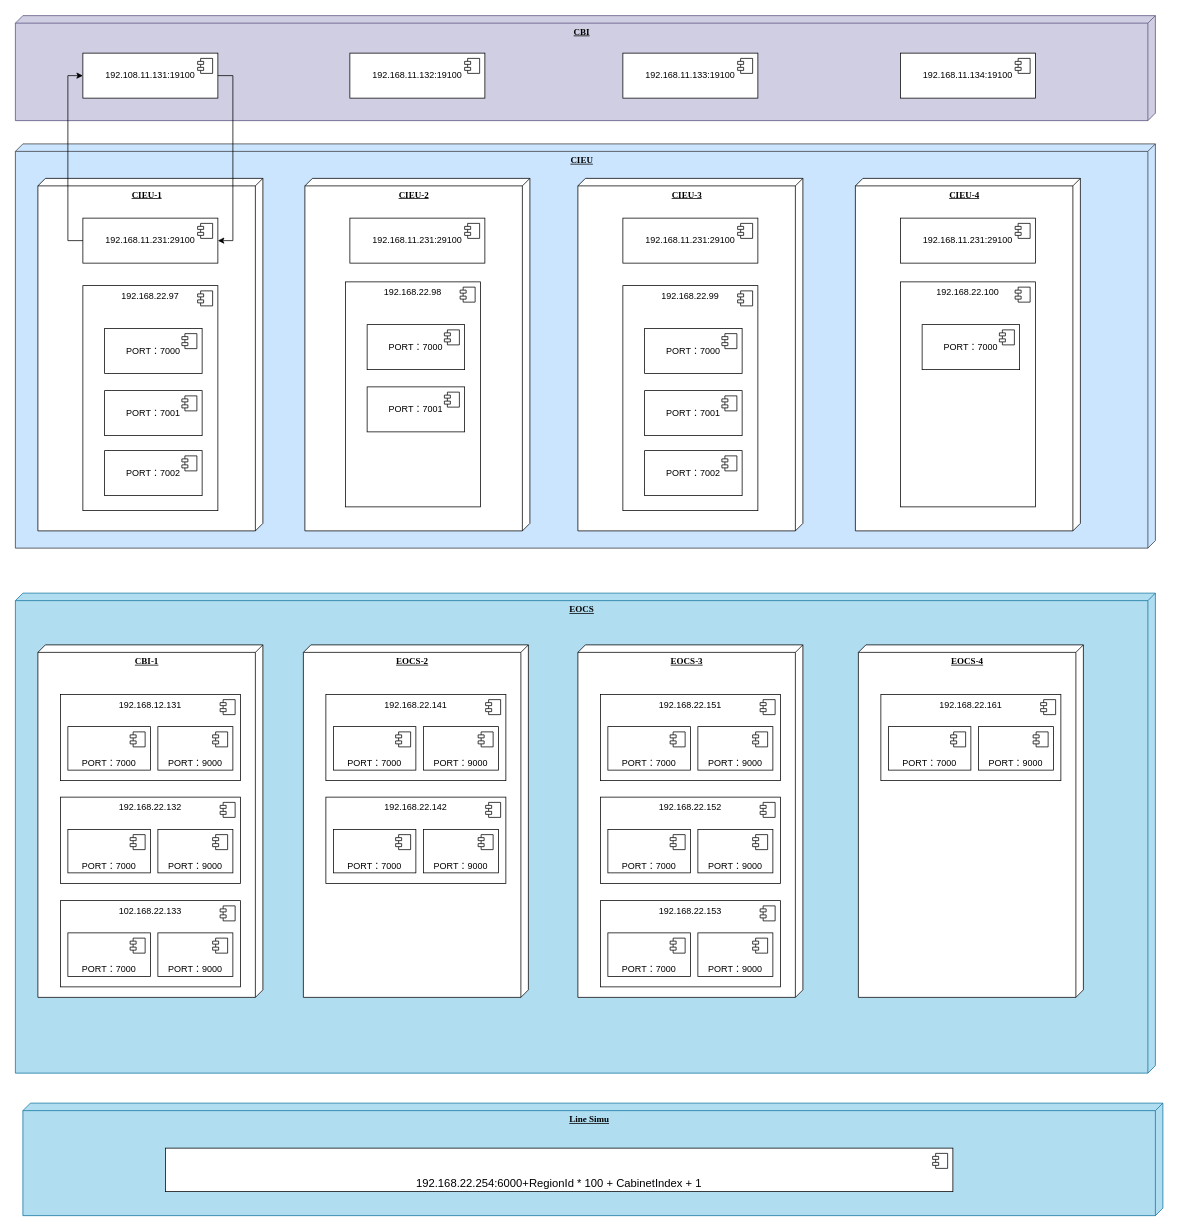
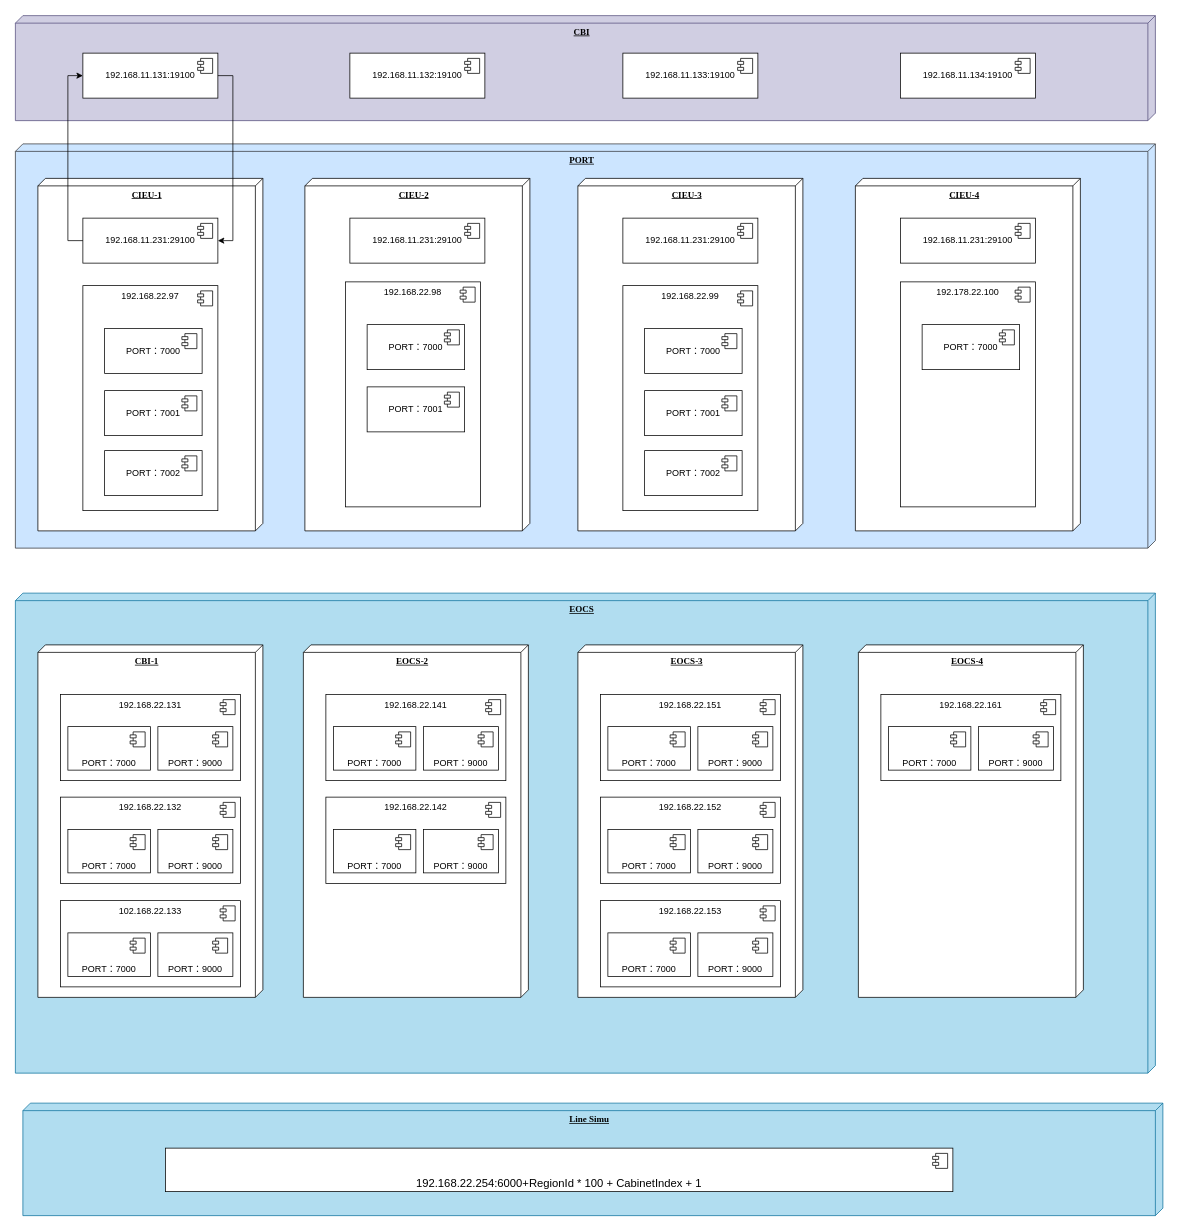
node "192.108.11.131:19100": label "192.108.11.131:19100" -> "192.168.11.131:19100"
node "CIEU": label "CIEU" -> "PORT"
node "192.168.22.100": label "192.168.22.100" -> "192.178.22.100"
node "192.168.12.131": label "192.168.12.131" -> "192.168.22.131"
